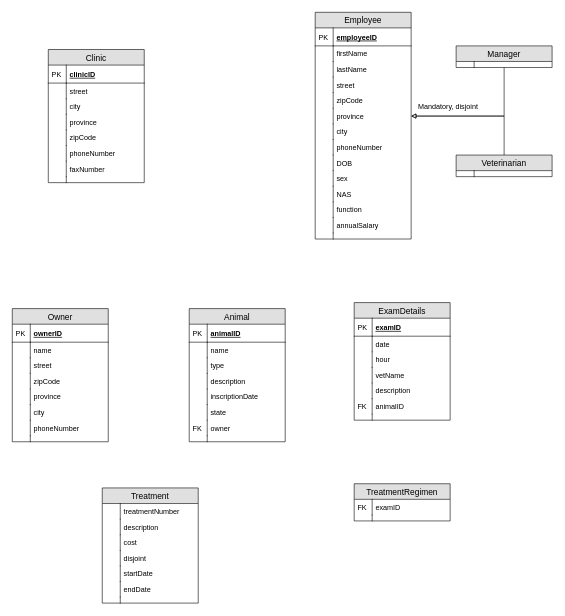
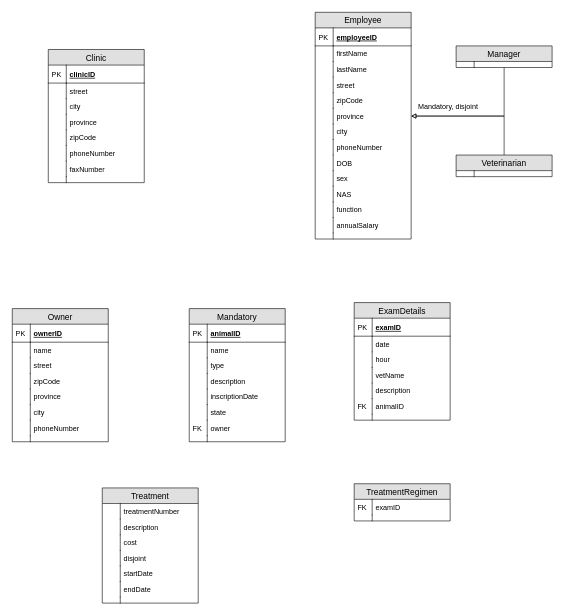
node "Animal": label "Animal" -> "Mandatory"
